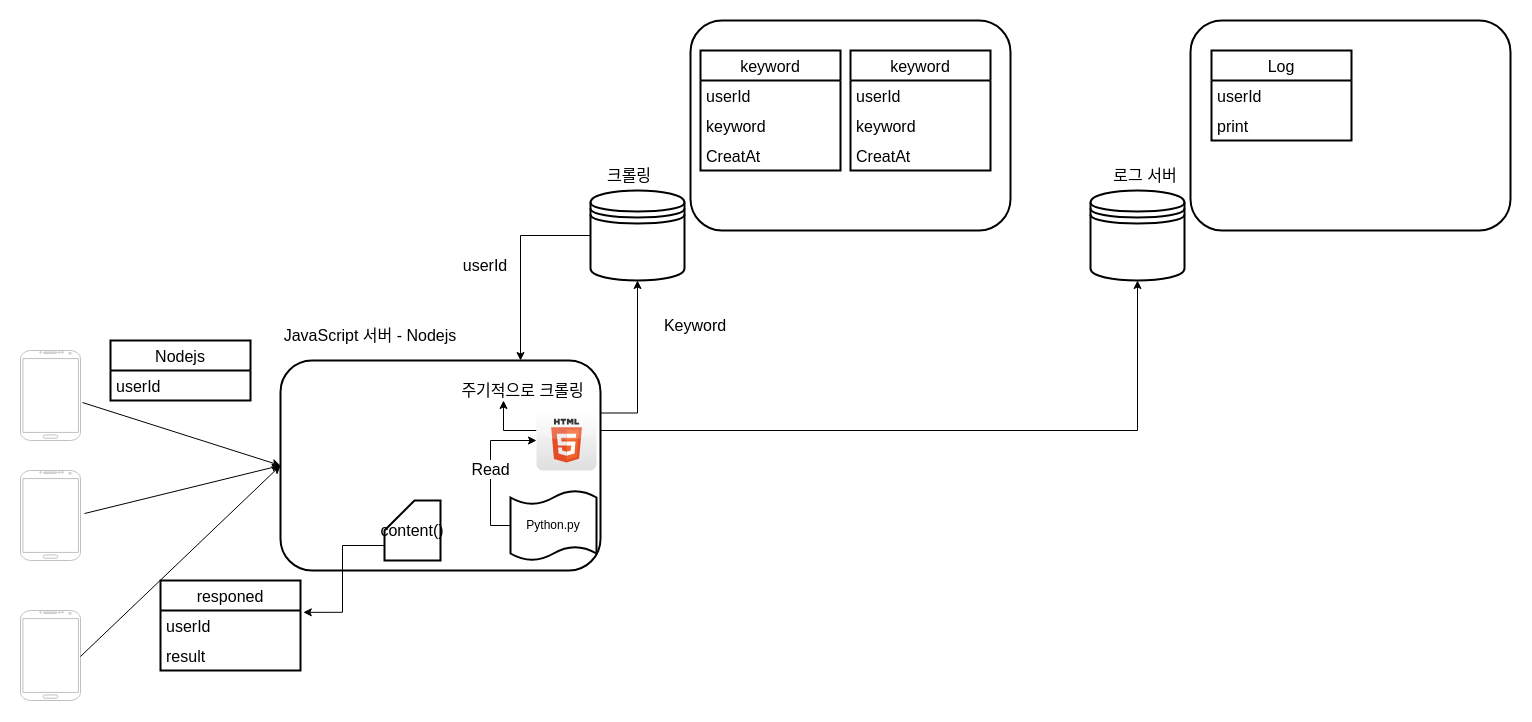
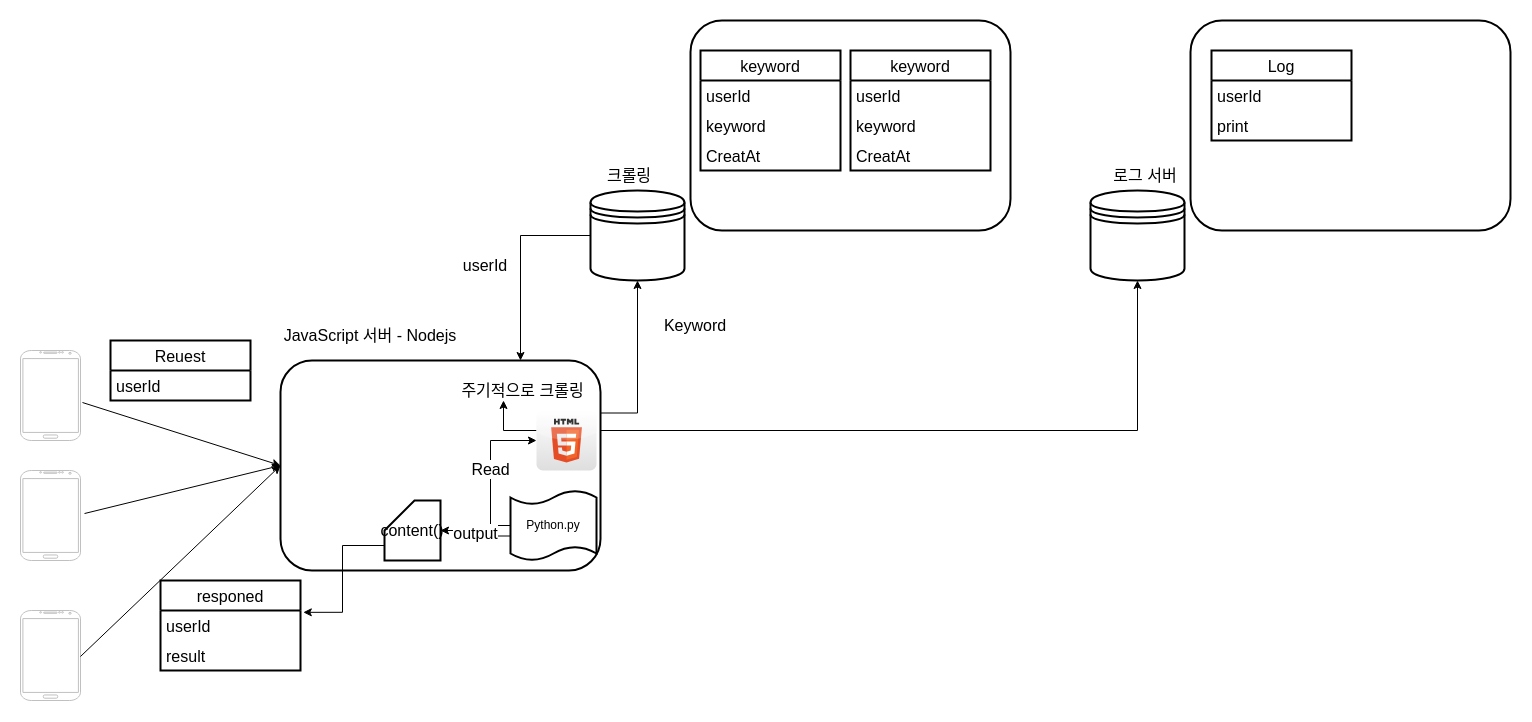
node "Nodejs": label "Nodejs" -> "Reuest"
edge "Python.py" -> "content()": added, label "output"
